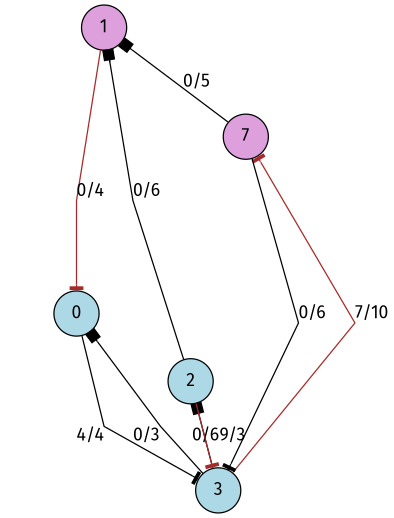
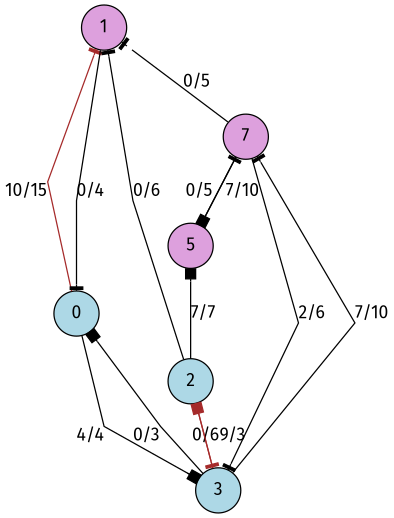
edge "7" -> "1": arrowhead box -> tee
edge "1" -> "0": color brown -> black
edge "0" -> "1": added, label "10/15"
edge "2" -> "1": arrowhead box -> tee
node "5": added
edge "7" -> "3": label "0/6" -> "2/6"
edge "3" -> "7": color brown -> black
edge "0" -> "3": arrowhead tee -> box
edge "3" -> "2": color black -> brown
